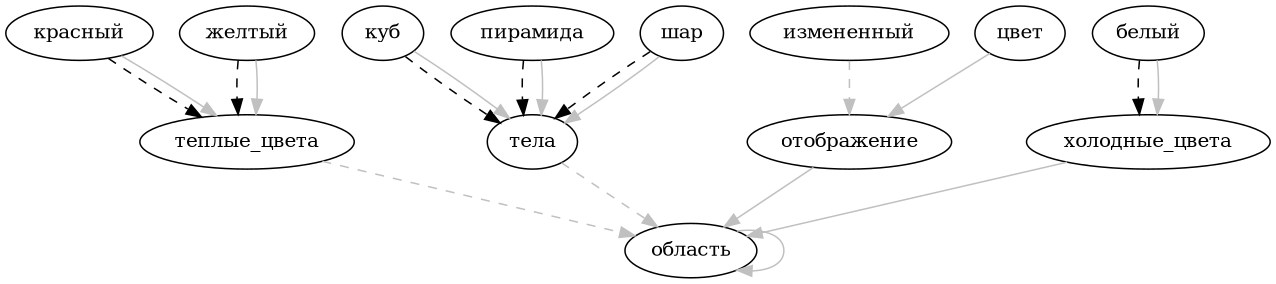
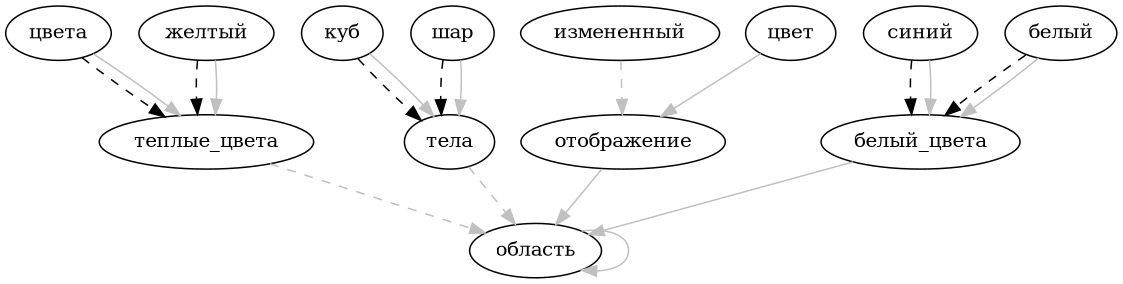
node "красный": label "красный" -> "цвета"
node "пирамида": removed
node "синий": added
node "холодные_цвета": label "холодные_цвета" -> "белый_цвета"
